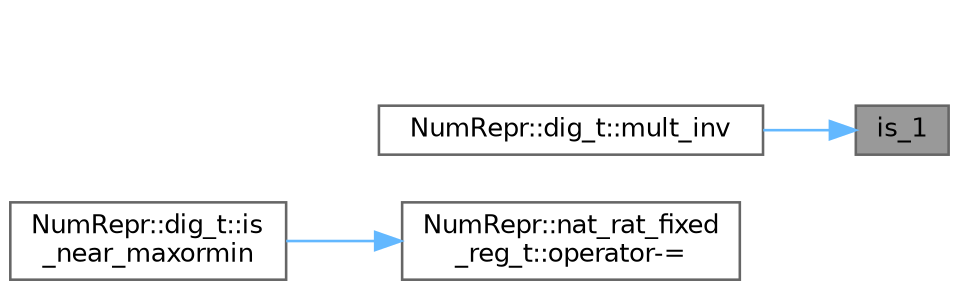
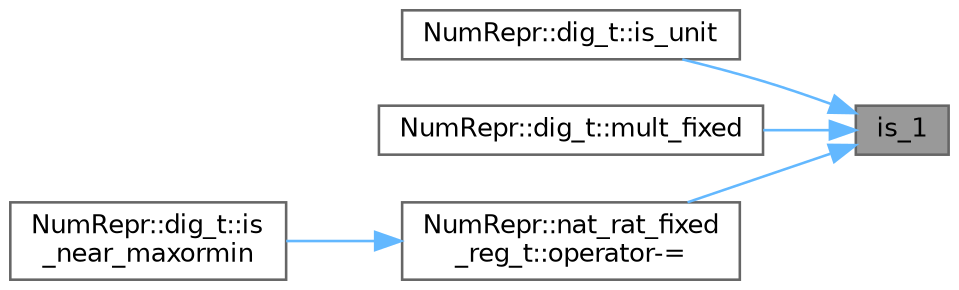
node "NumRepr::dig_t::is_unit": added
node "NumRepr::dig_t::mult_inv": label "NumRepr::dig_t::mult_inv" -> "NumRepr::dig_t::mult_fixed"
edge "NumRepr::nat_rat_fixed _reg_t::operator-=" -> "is_1": added
